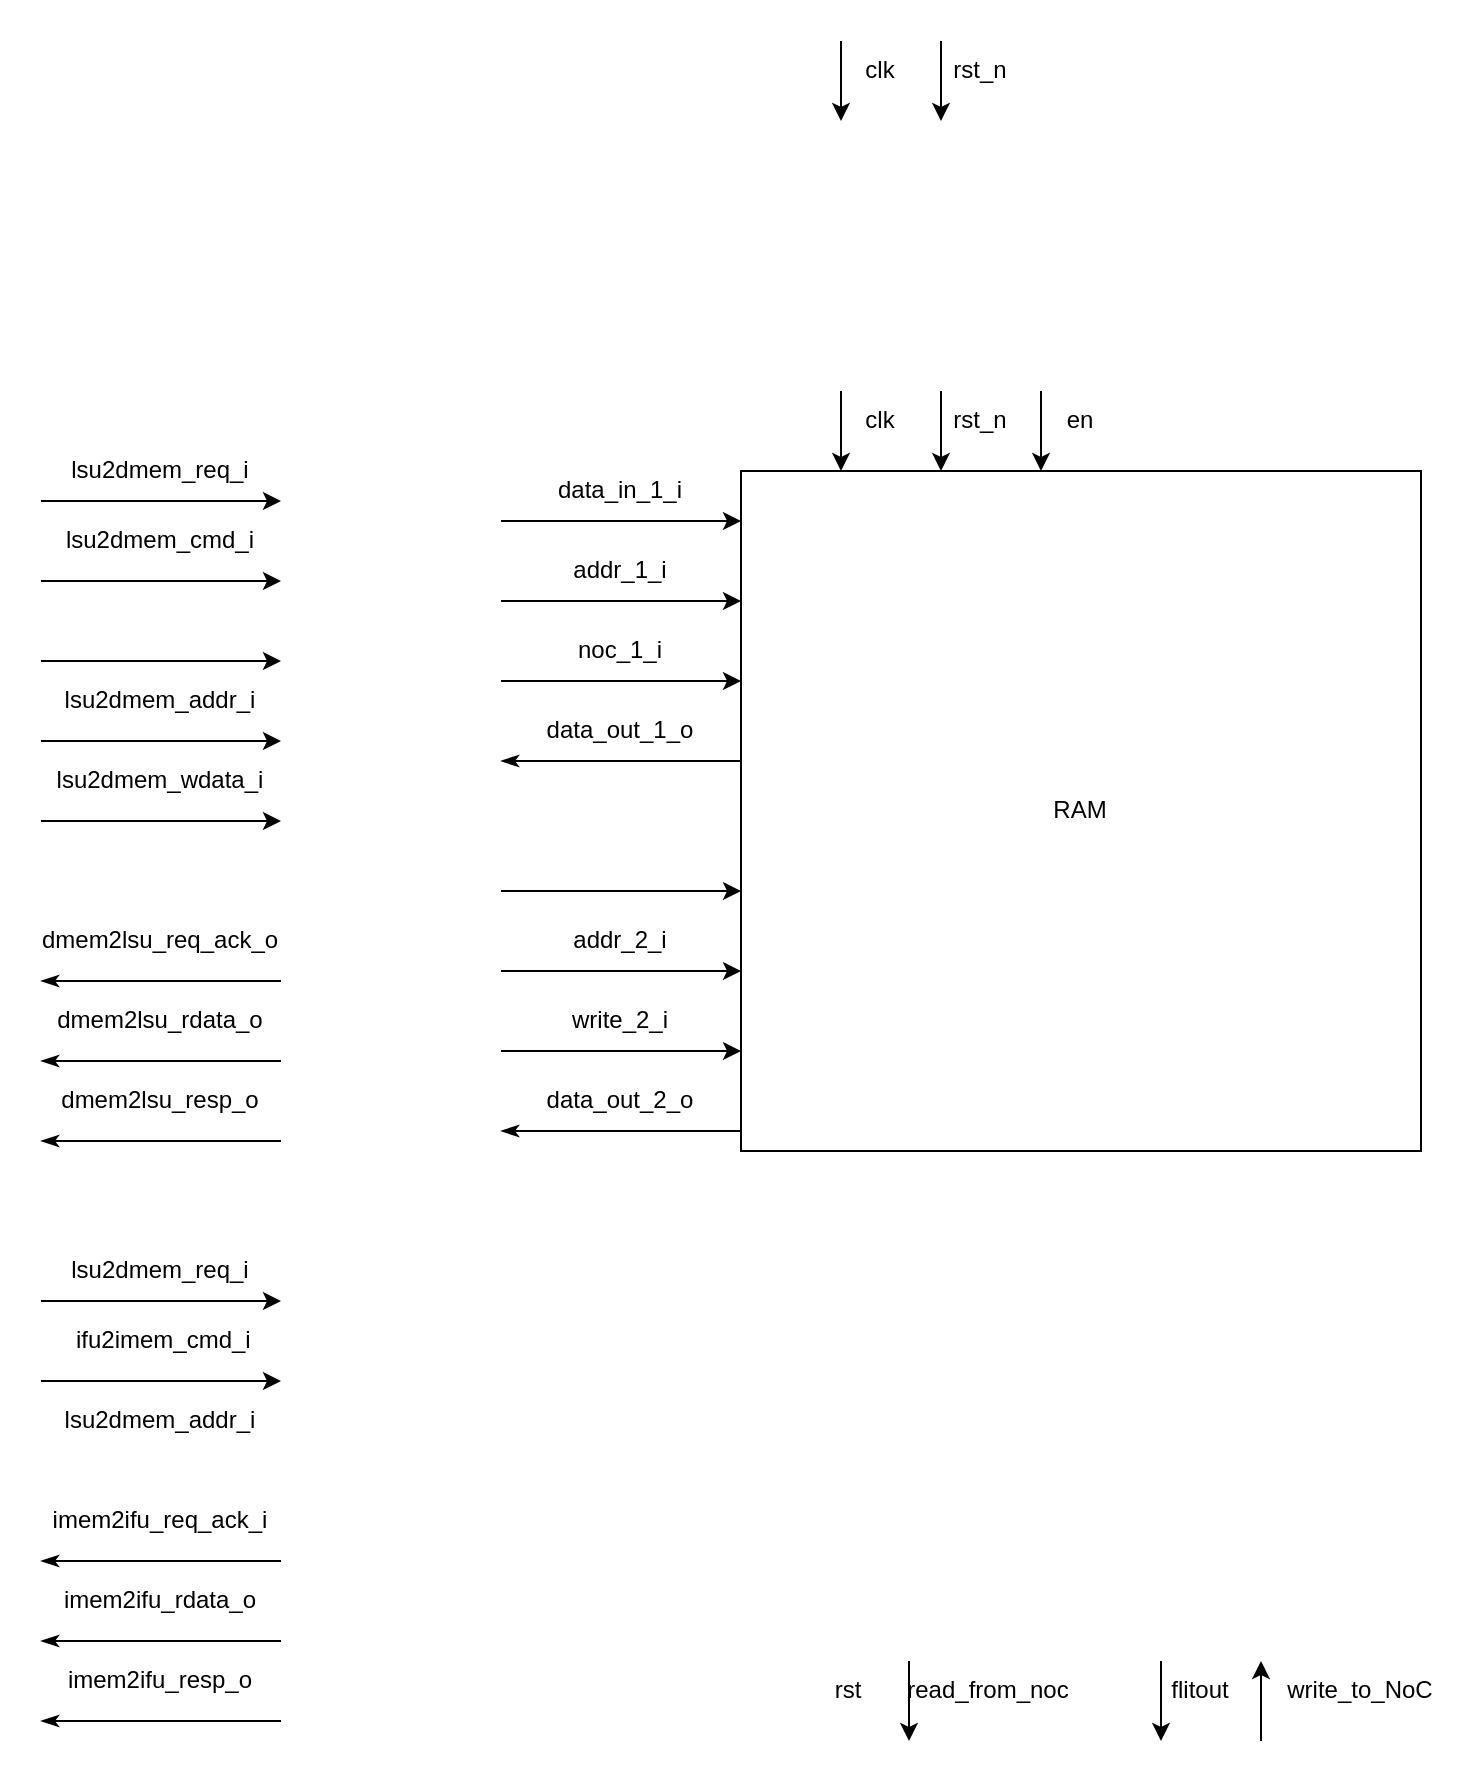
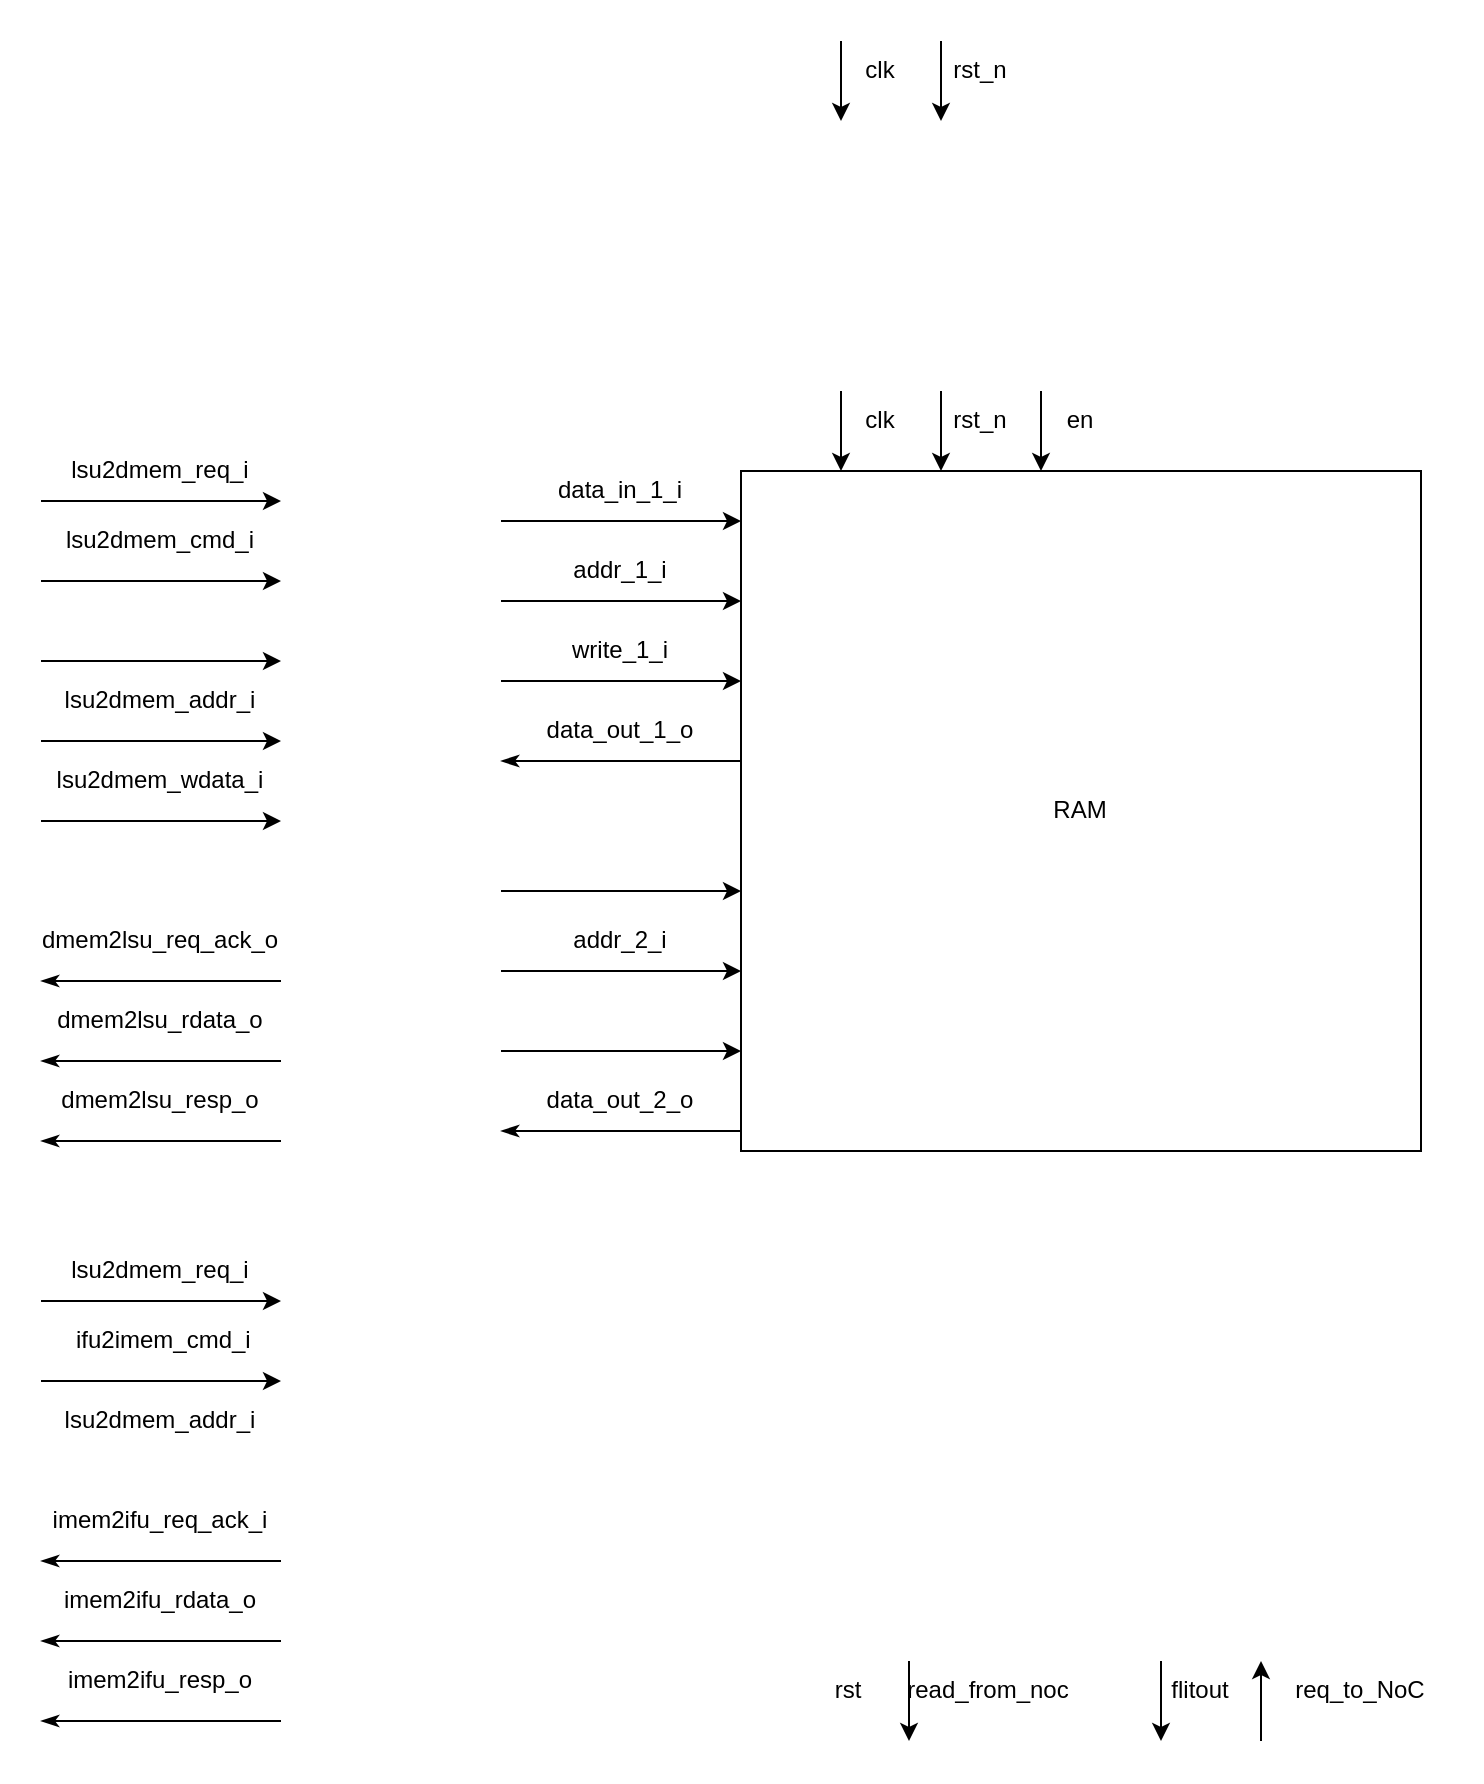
node "noc_1_i": label "noc_1_i" -> "write_1_i"
node "write_2_i": removed
node "write_to_NoC": label "write_to_NoC" -> "req_to_NoC"
